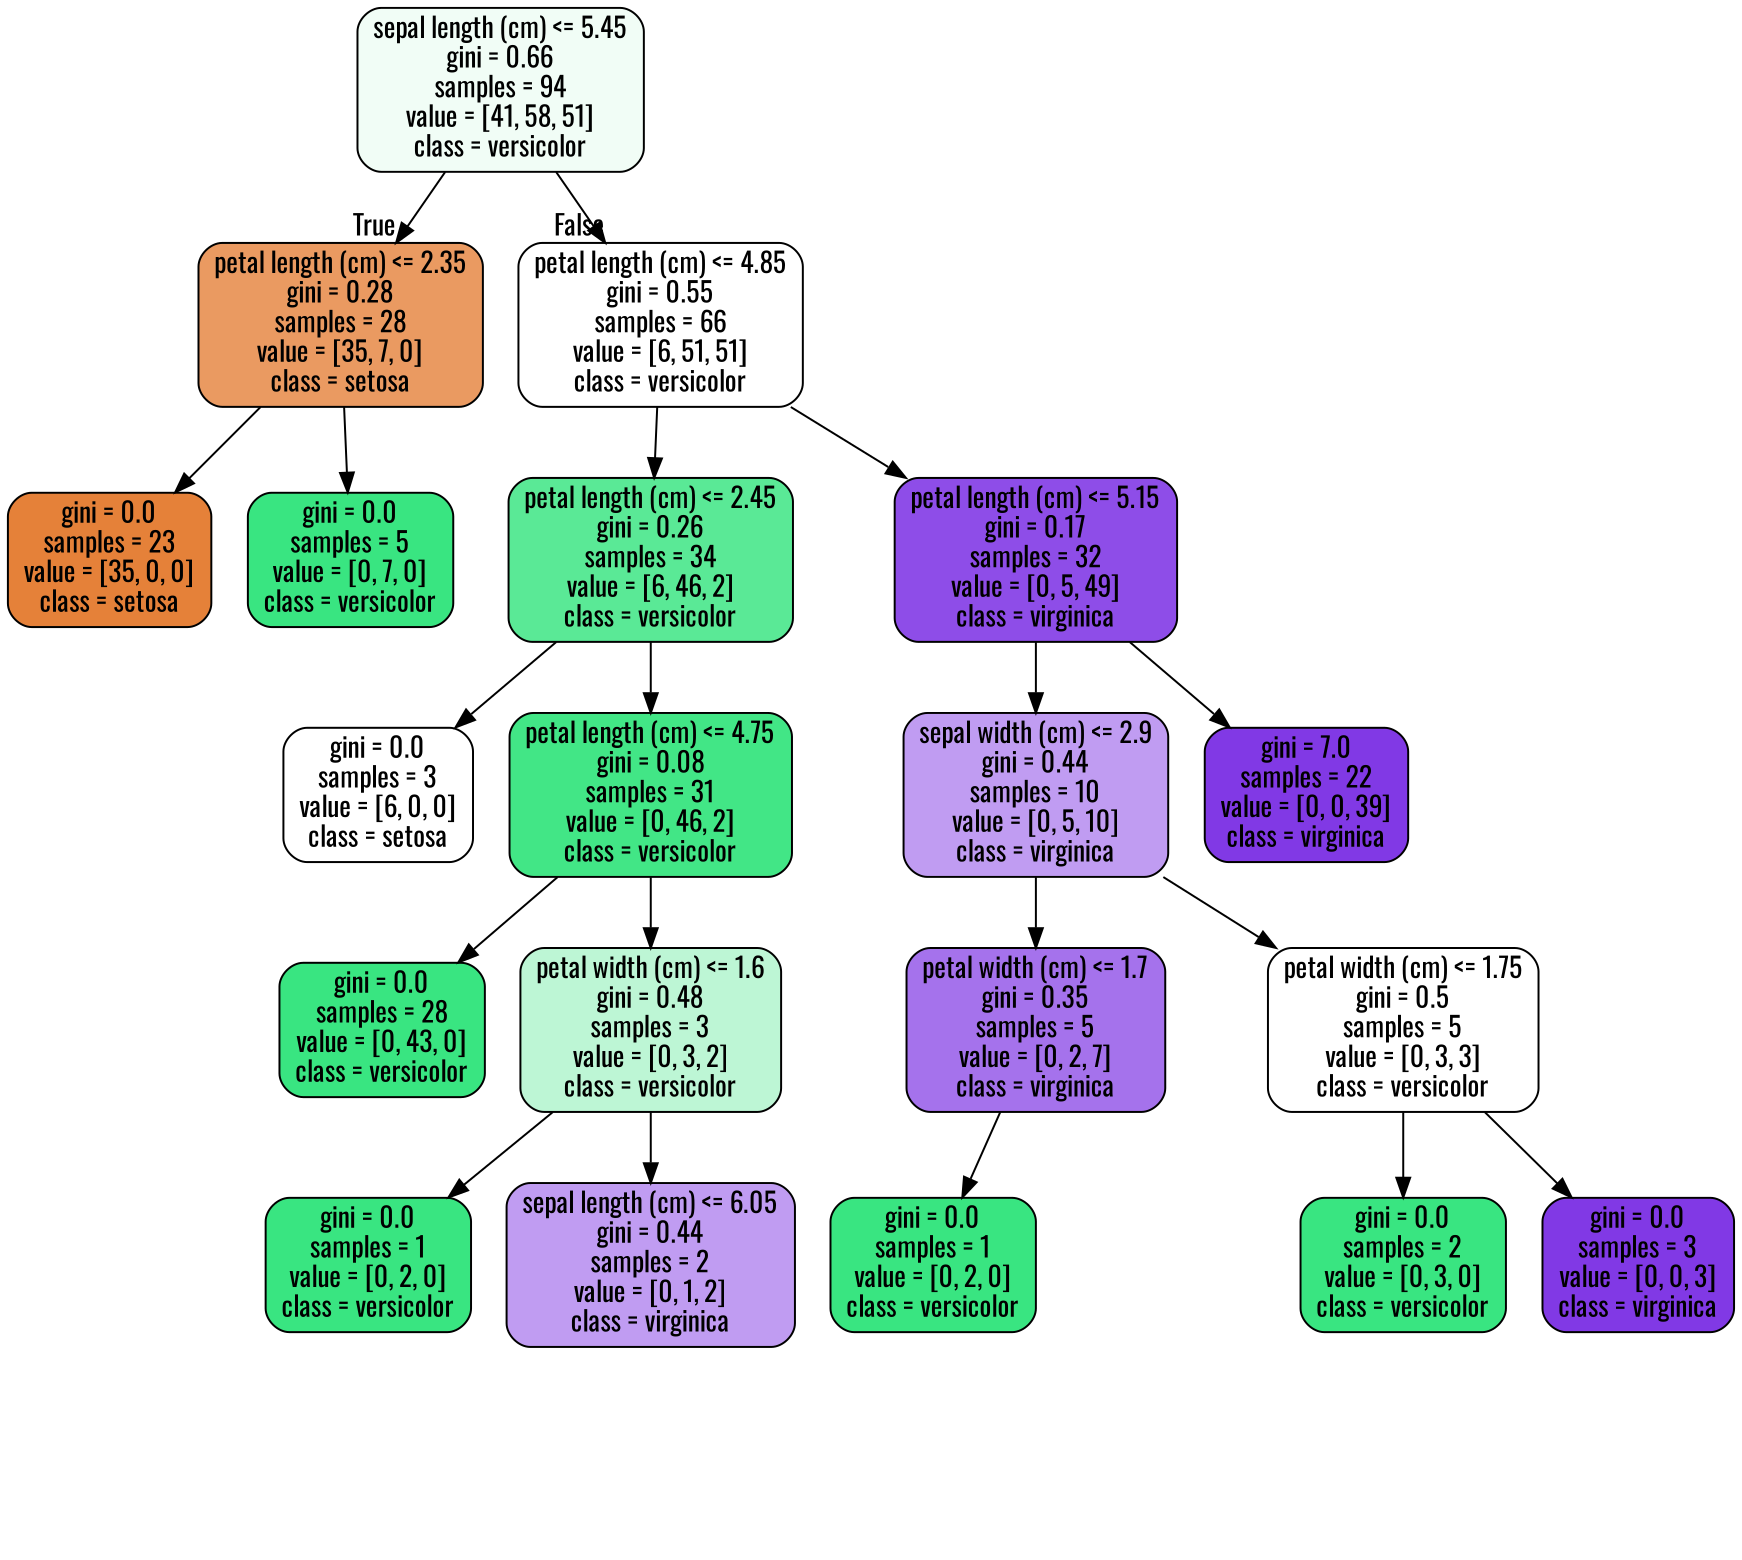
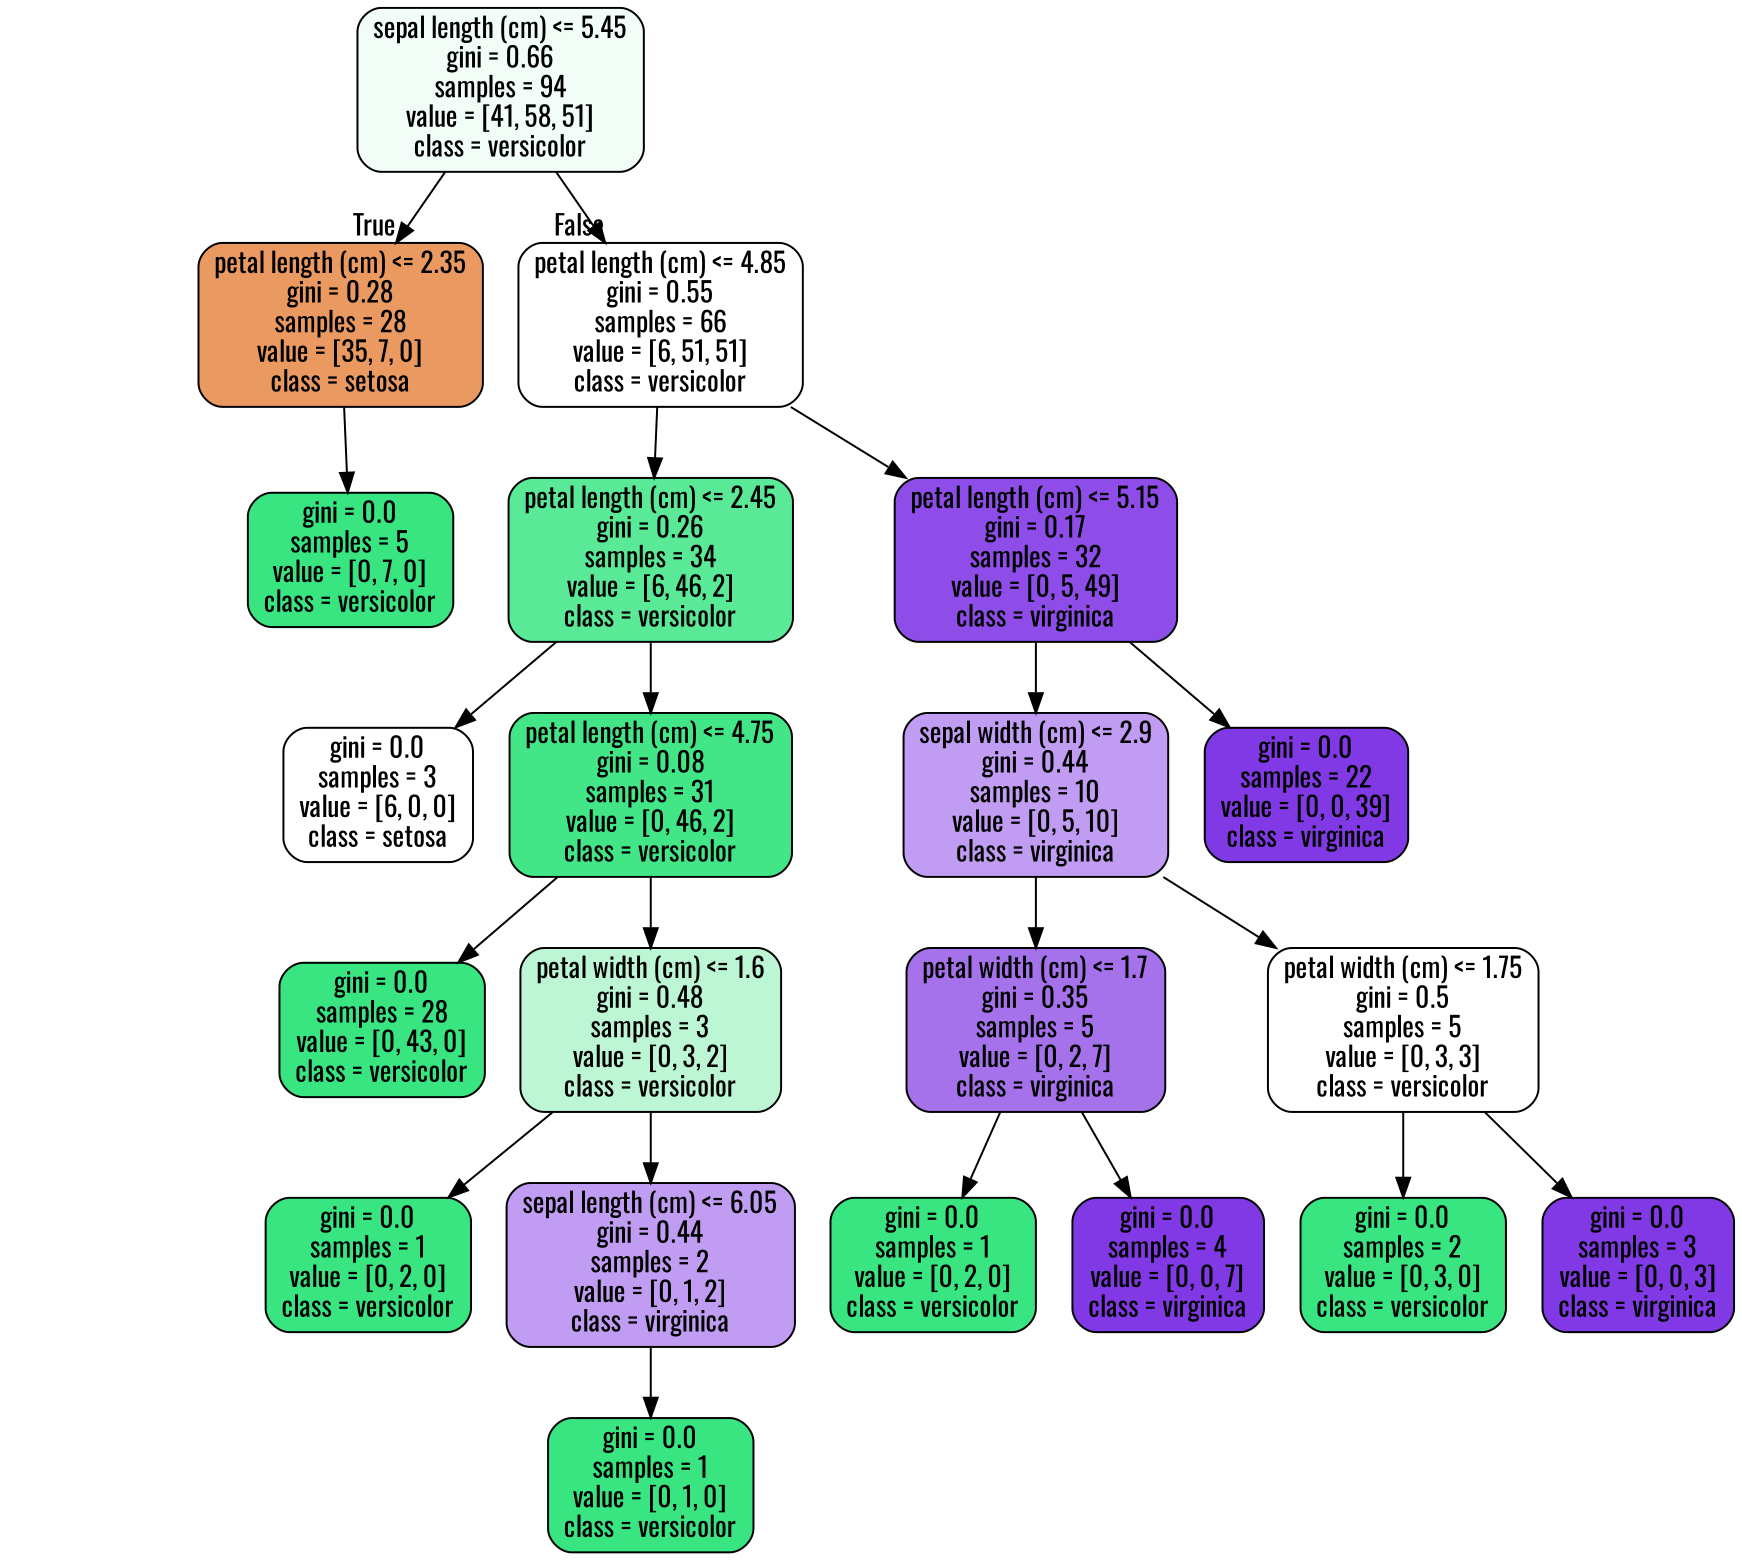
node "gini = 0.0 samples = 23 value = [35, 0, 0] class = setosa": removed
node "gini = 7.0 samples = 22 value = [0, 0, 39] class = virginica": label "gini = 7.0 samples = 22 value = [0, 0, 39] class = virginica" -> "gini = 0.0 samples = 22 value = [0, 0, 39] class = virginica"
node "gini = 0.0 samples = 4 value = [0, 0, 7] class = virginica": added
node "gini = 0.0 samples = 1 value = [0, 1, 0] class = versicolor": added
